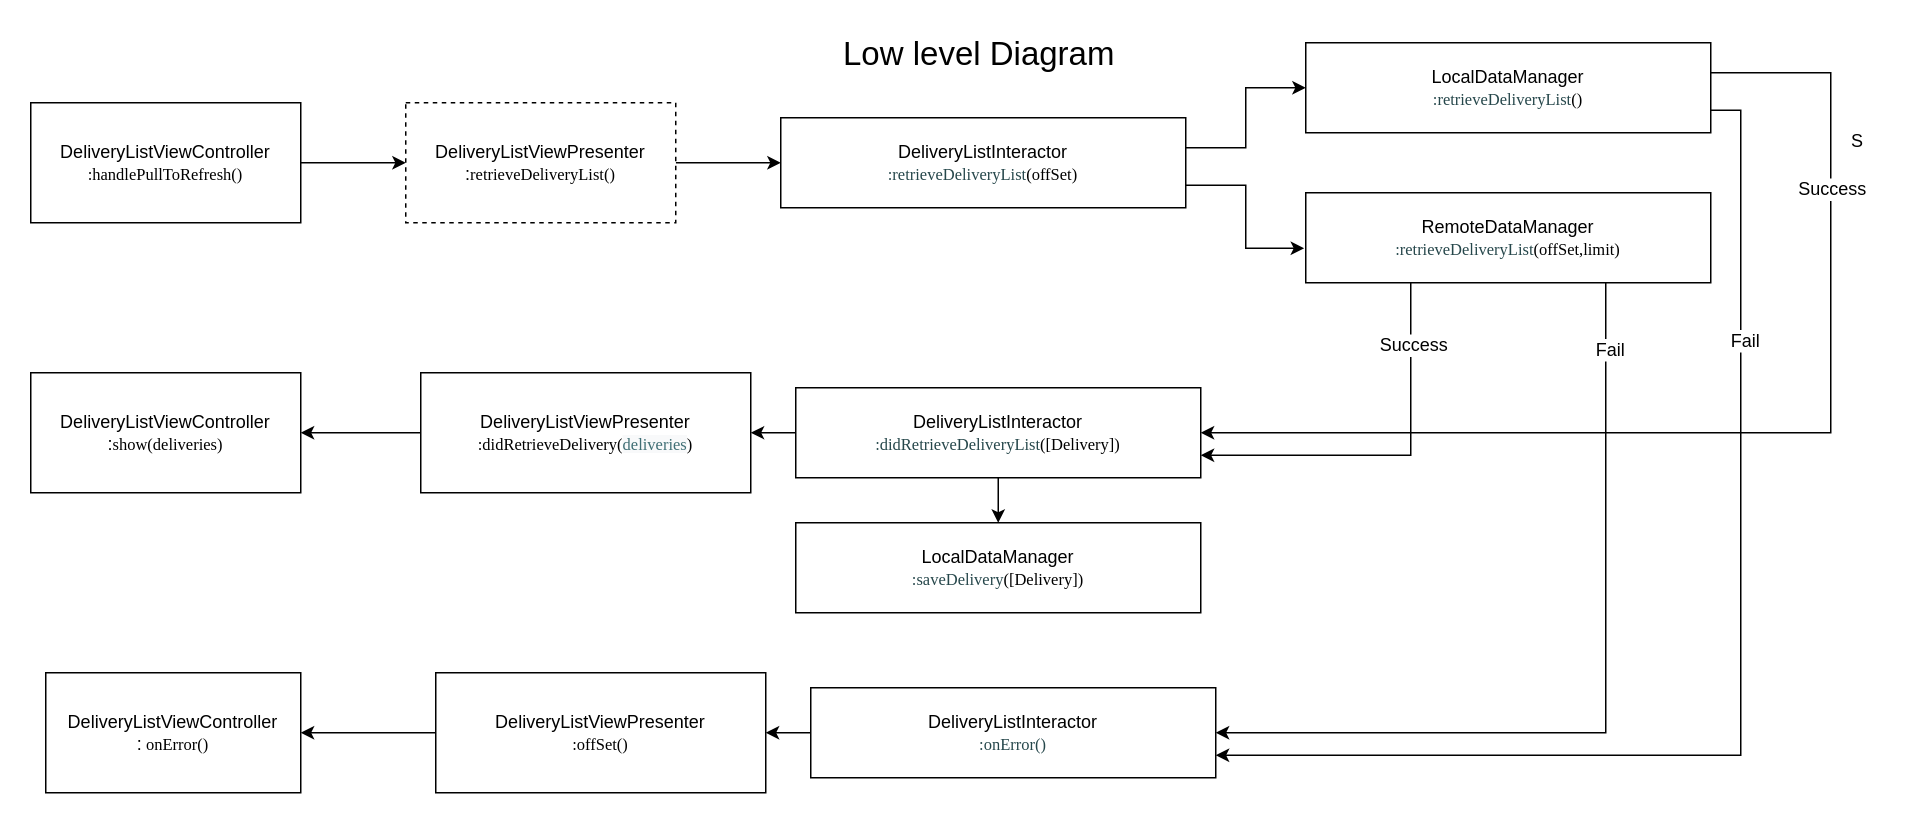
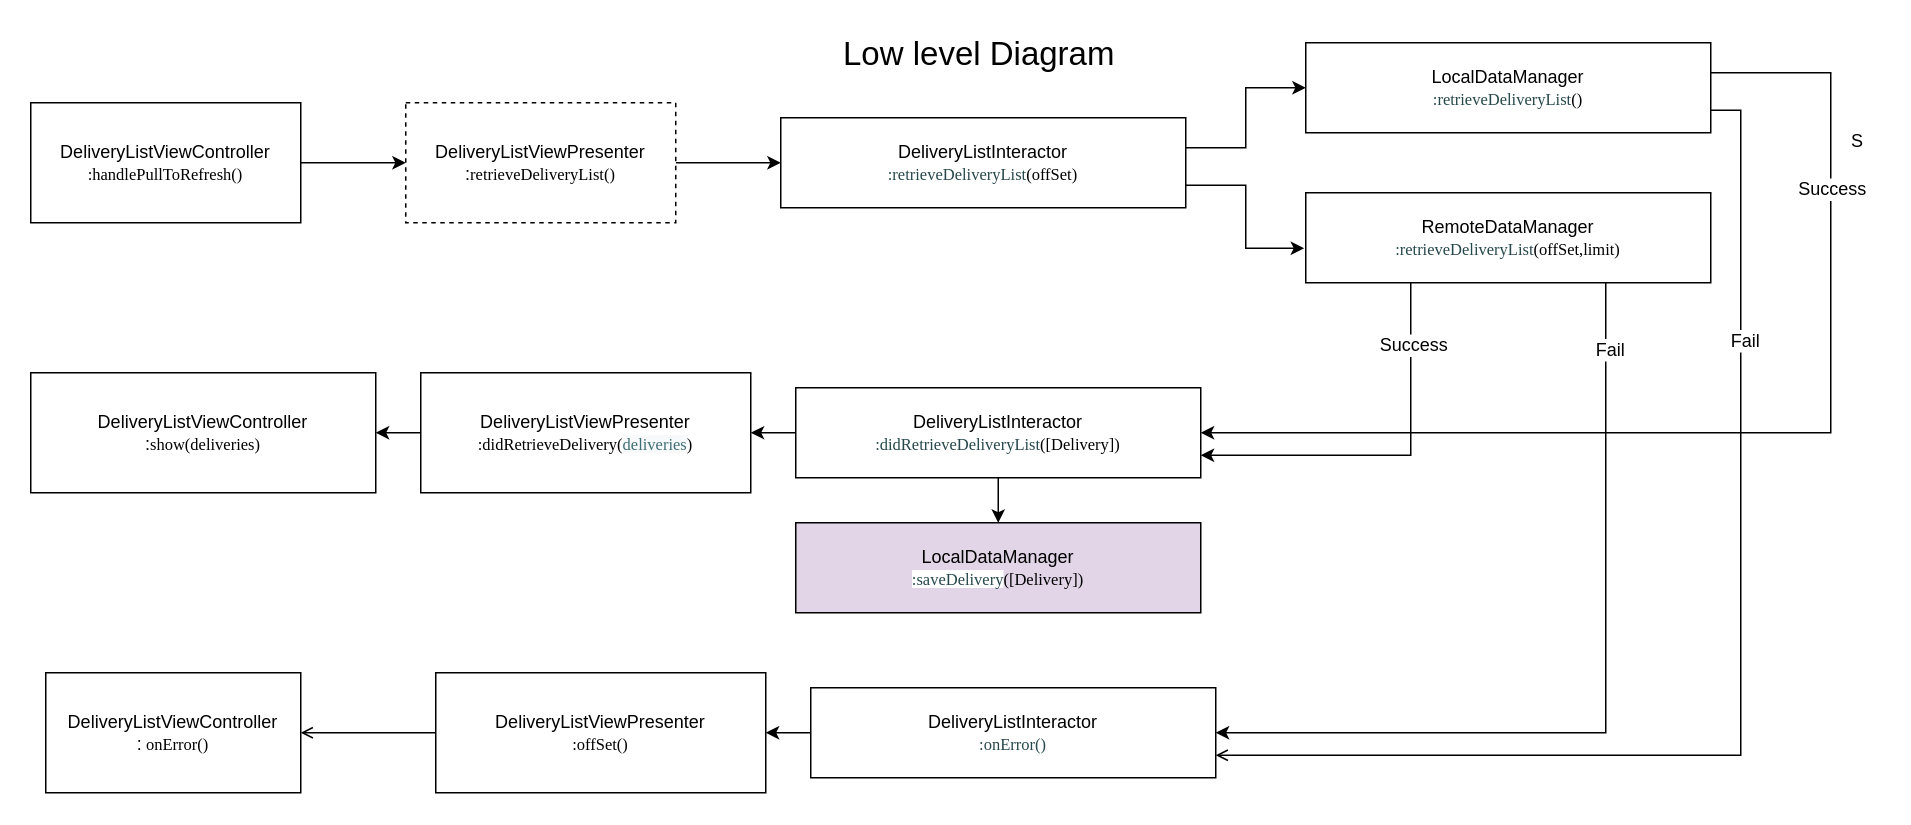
node "DeliveryListViewController :show(deliveries)": size 270x120 -> 345x120
node "LocalDataManager :saveDelivery([Delivery])": fillcolor #ffffff -> #e1d5e7
edge "DeliveryListViewPresenter :offSet()" -> "DeliveryListViewController : onError()": arrowhead classic -> open
edge "LocalDataManager :retrieveDeliveryList()" -> "DeliveryListInteractor :onError()": arrowhead classic -> open
